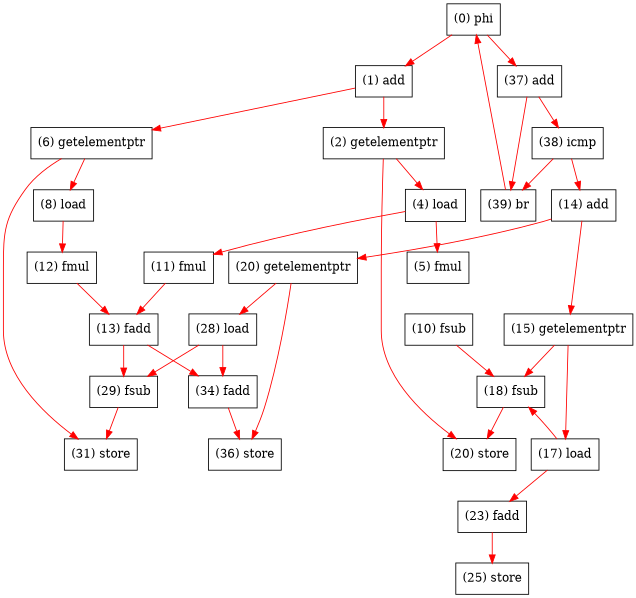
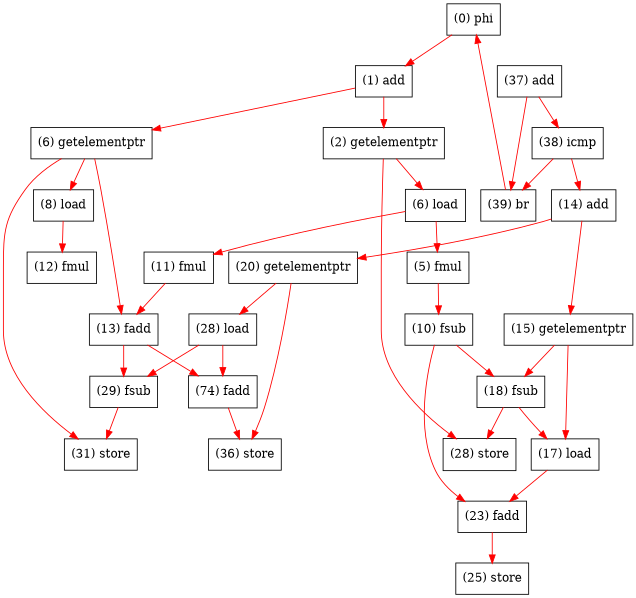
edge "(0) phi" -> "(37) add": removed
node "(4) load": label "(4) load" -> "(6) load"
edge "(5) fmul" -> "(10) fsub": added
edge "(12) fmul" -> "(13) fadd": now "(6) getelementptr" -> "(13) fadd"
node "(34) fadd": label "(34) fadd" -> "(74) fadd"
edge "(10) fsub" -> "(23) fadd": added
edge "(17) load" -> "(18) fsub": reversed
node "(20) store": label "(20) store" -> "(28) store"
